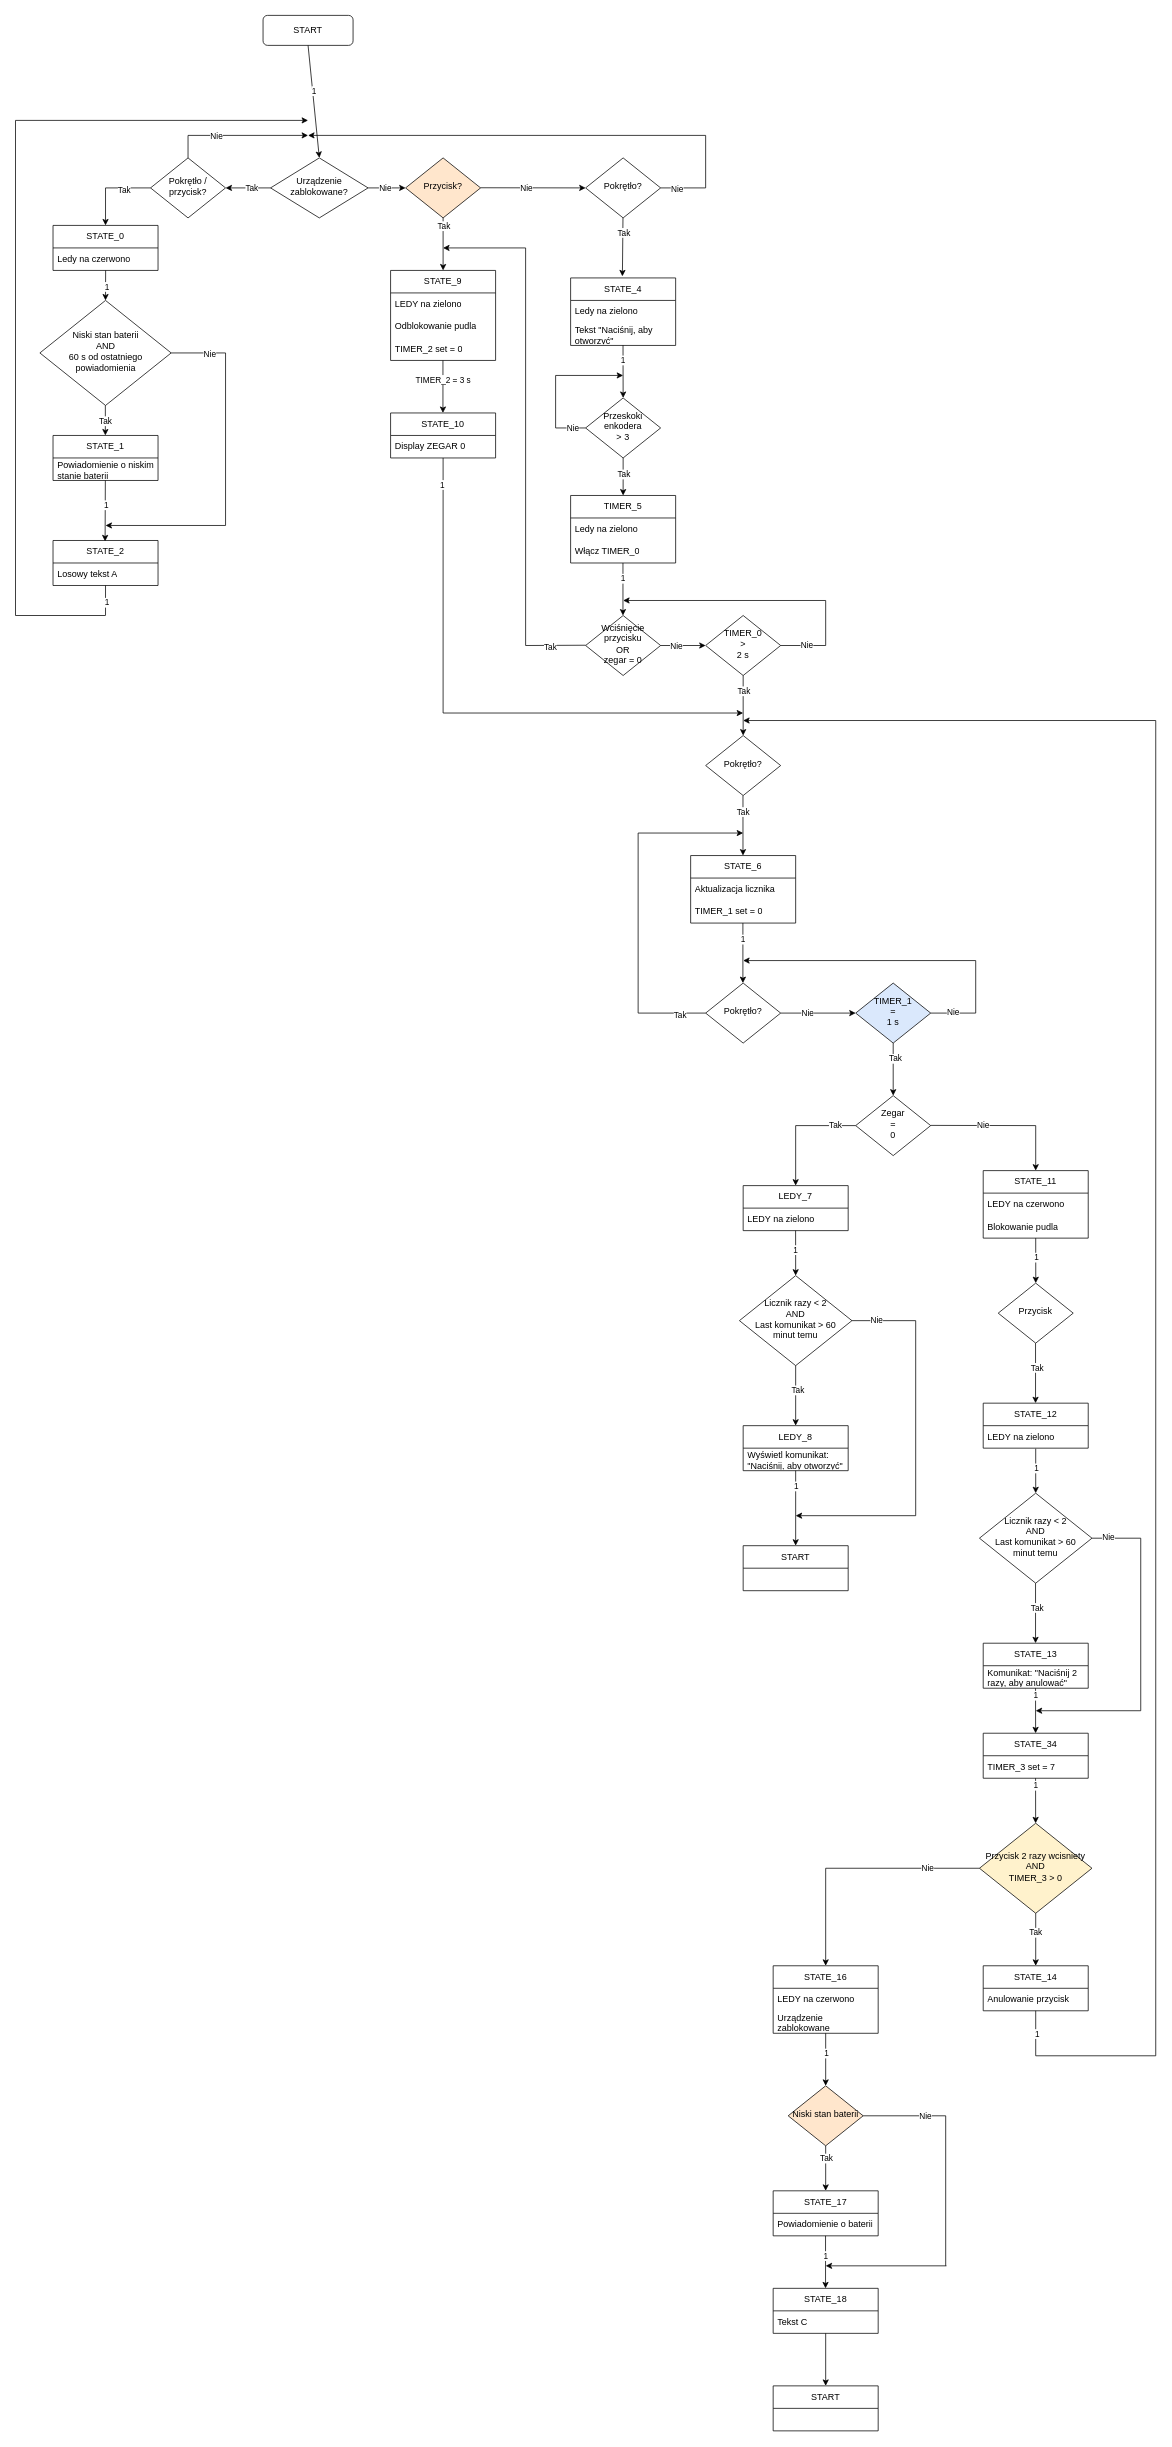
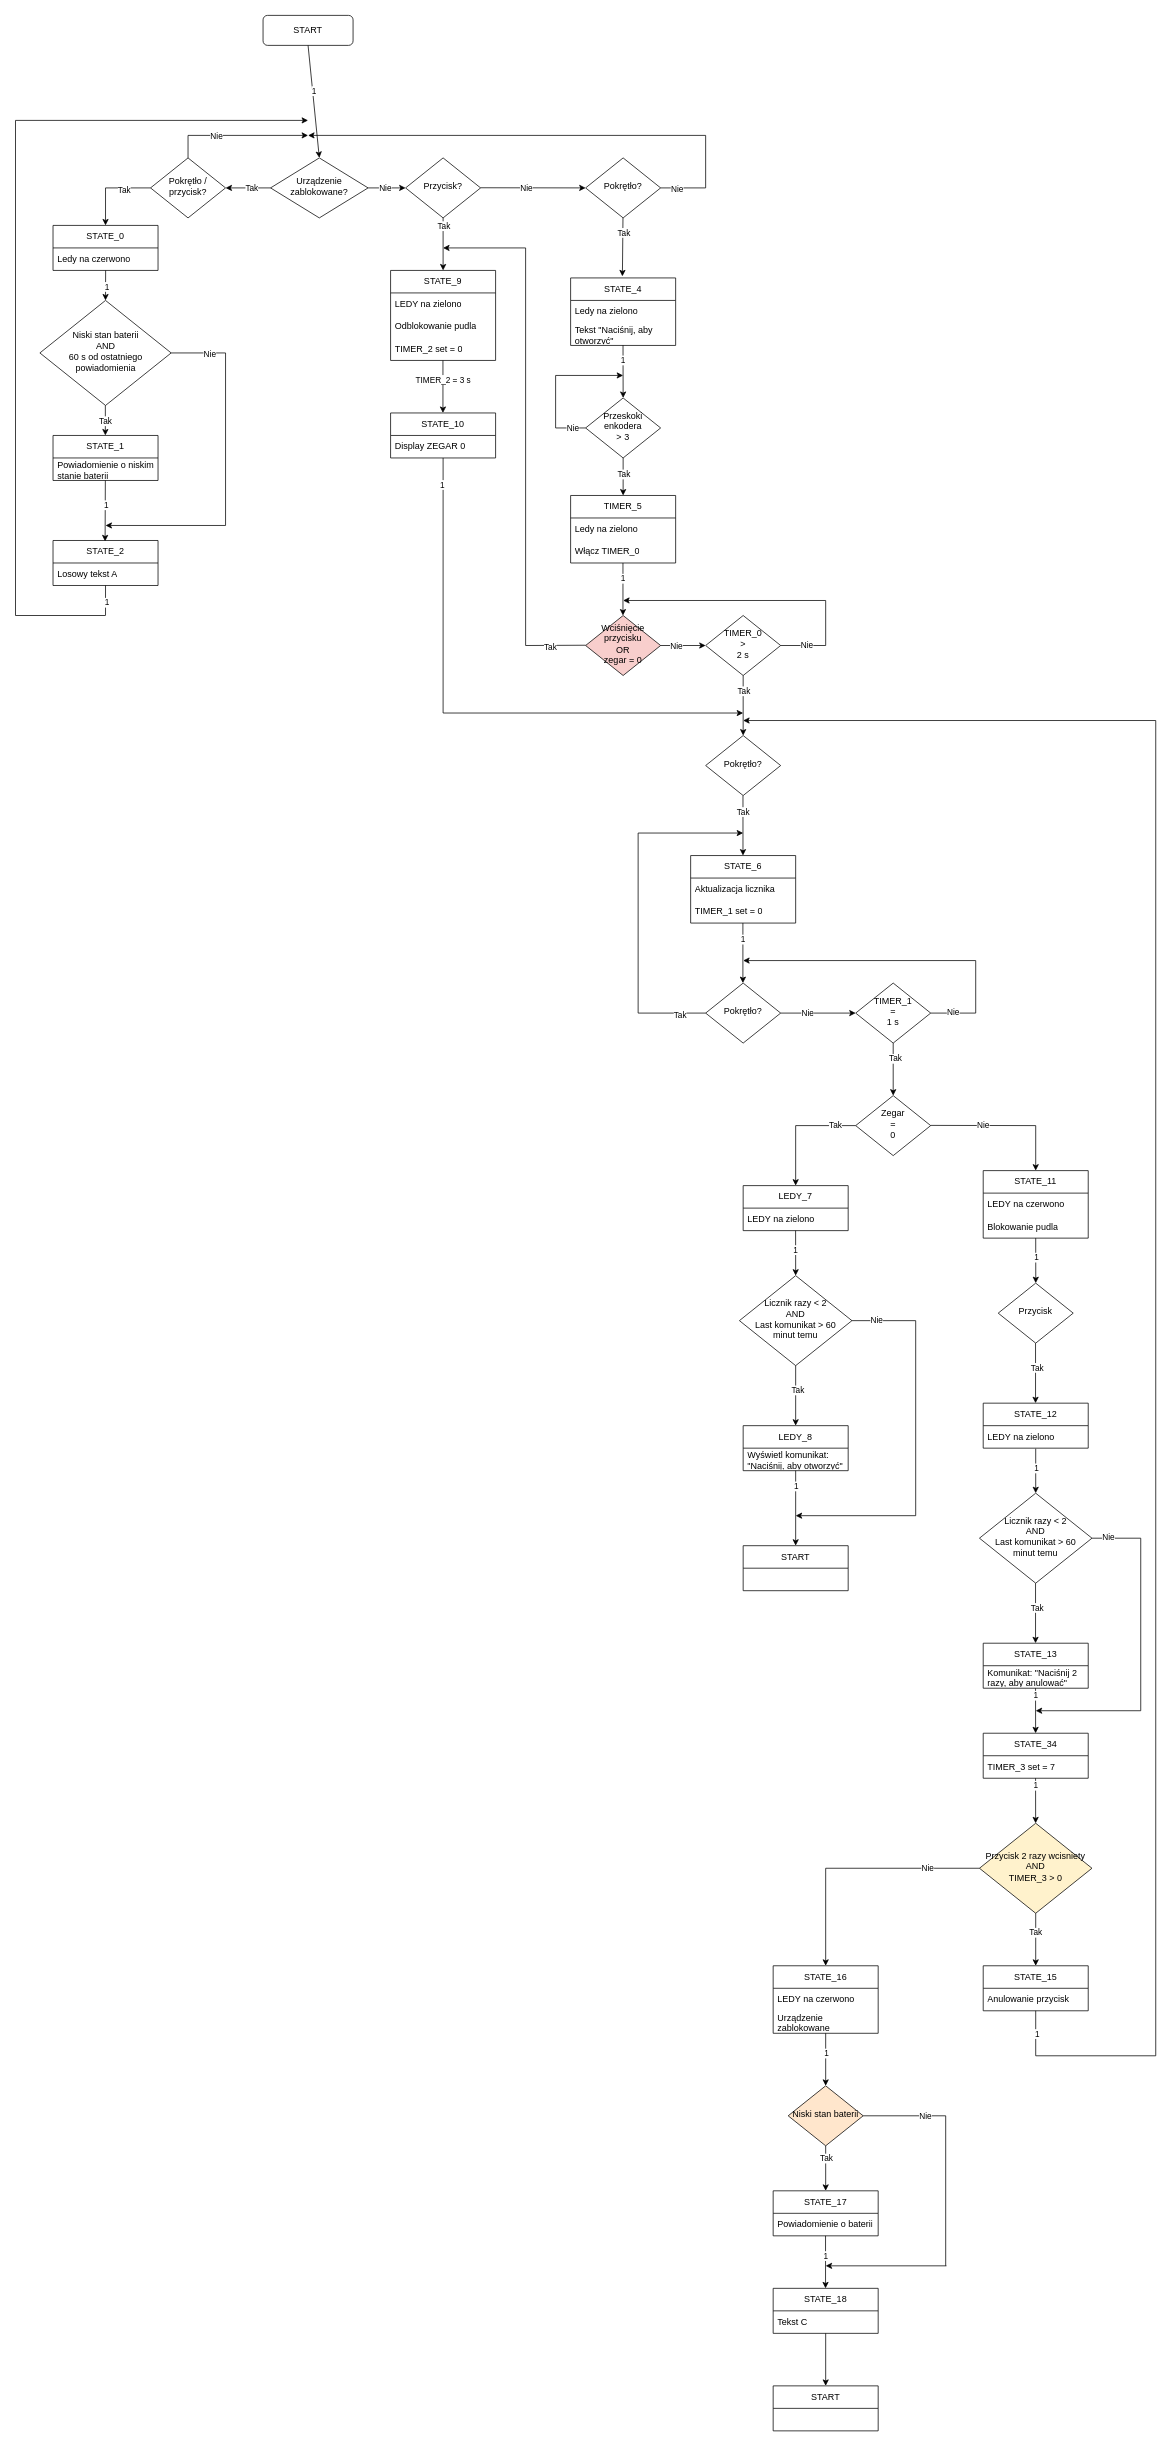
node "Przycisk?": fillcolor #ffe6cc -> #ffffff
node "Wciśnięcie przycisku OR zegar = 0": fillcolor #ffffff -> #f8cecc
node "TIMER_1 = 1 s": fillcolor #dae8fc -> #ffffff
node "STATE_14": label "STATE_14" -> "STATE_15"
